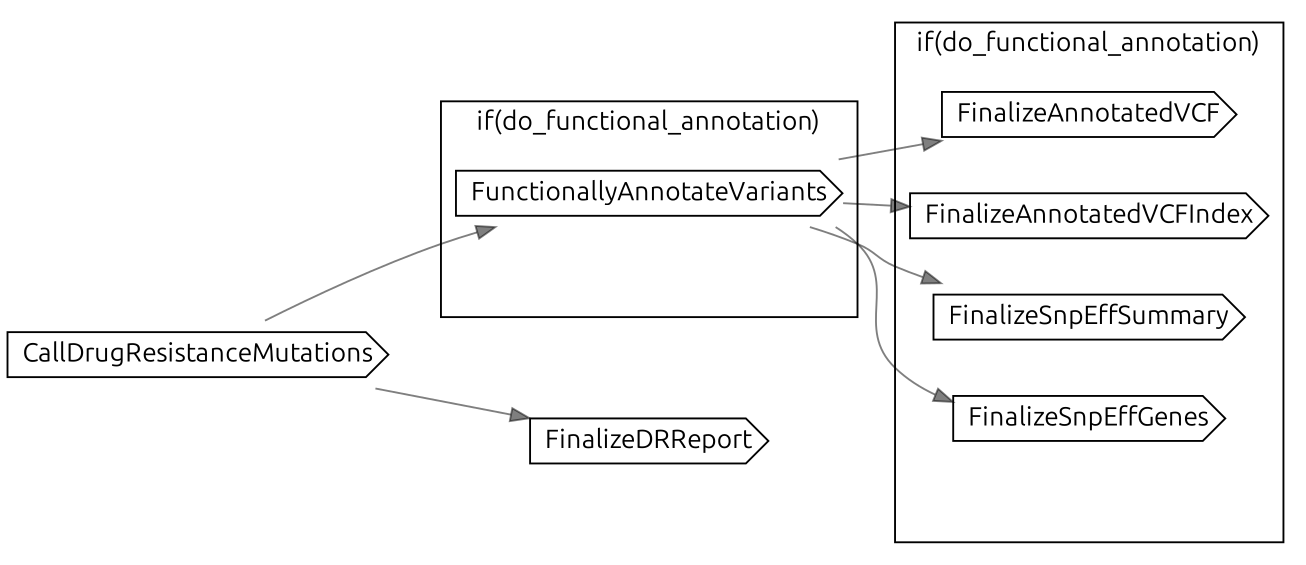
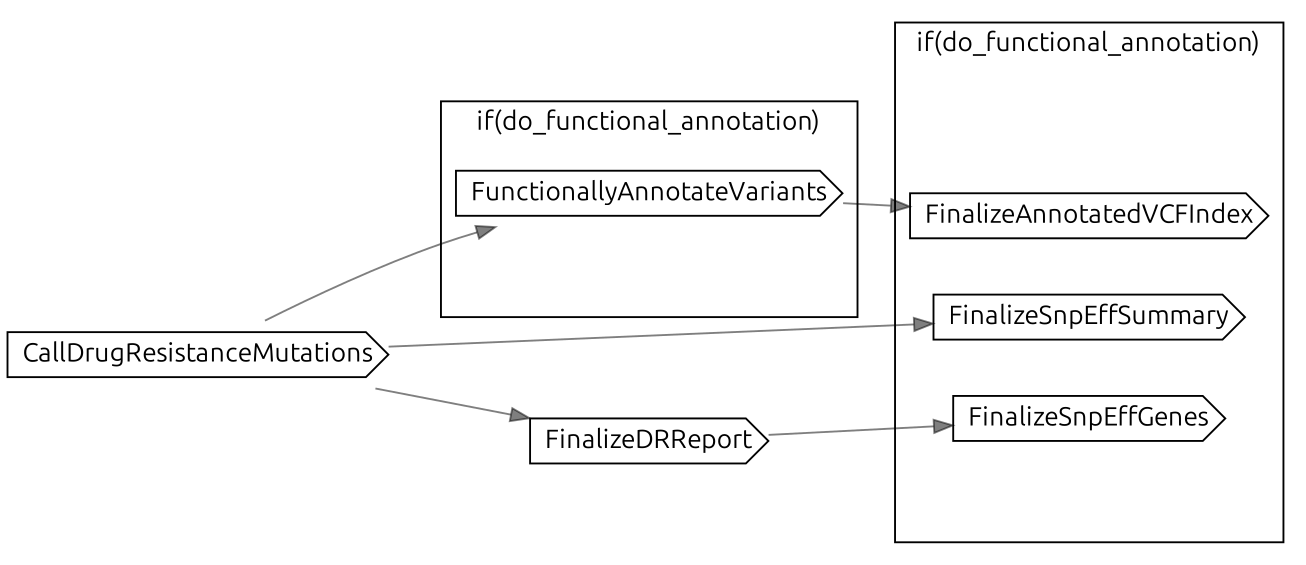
node "FinalizeAnnotatedVCF": removed
edge "FunctionallyAnnotateVariants" -> "FinalizeSnpEffSummary": now "CallDrugResistanceMutations" -> "FinalizeSnpEffSummary"
edge "FunctionallyAnnotateVariants" -> "FinalizeSnpEffGenes": now "FinalizeDRReport" -> "FinalizeSnpEffGenes"
